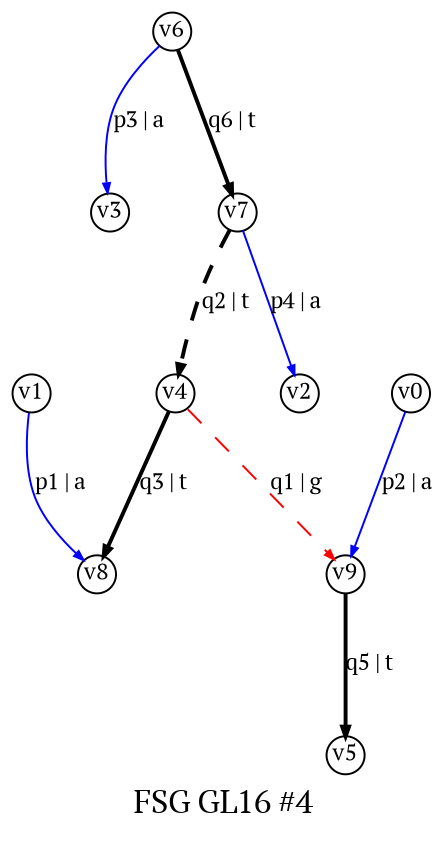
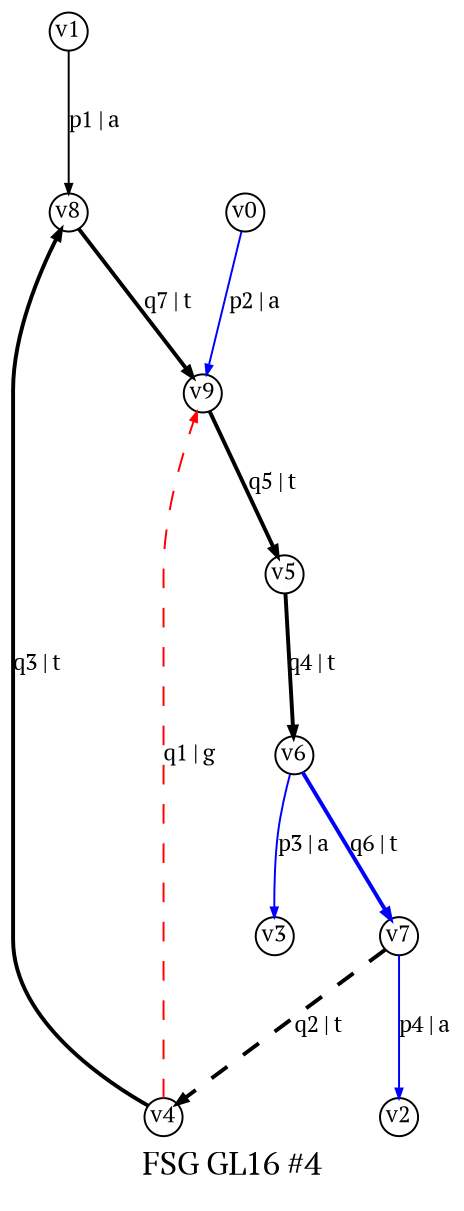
edge "v6" -> "v7": color black -> blue
edge "v8" -> "v9": added, label "q7 | t"
edge "v1" -> "v8": color blue -> black
edge "v5" -> "v6": added, label "q4 | t"
